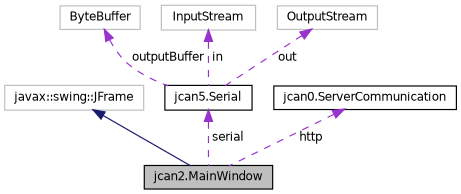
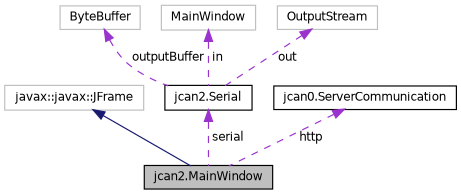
node "InputStream": label "InputStream" -> "MainWindow"
node "javax::swing::JFrame": label "javax::swing::JFrame" -> "javax::javax::JFrame"
node "jcan5.Serial": label "jcan5.Serial" -> "jcan2.Serial"
